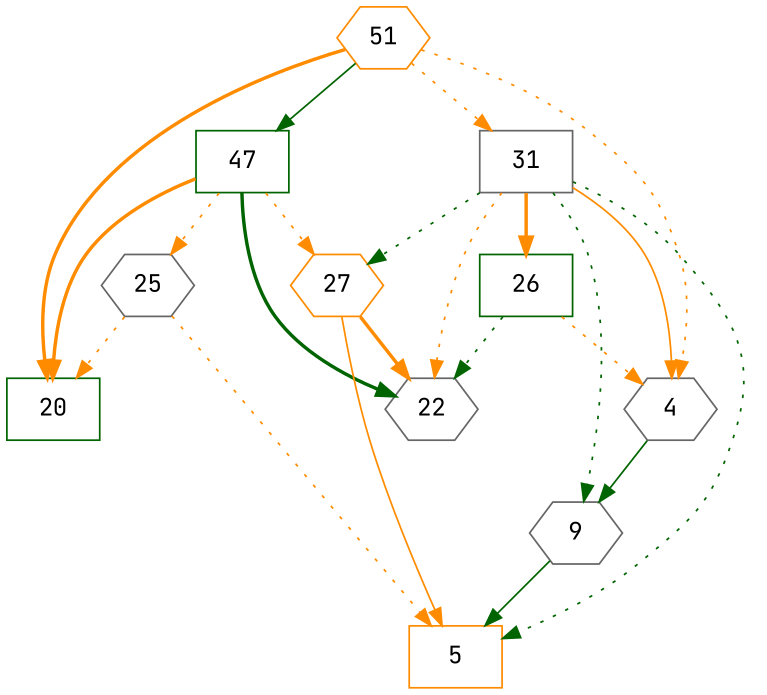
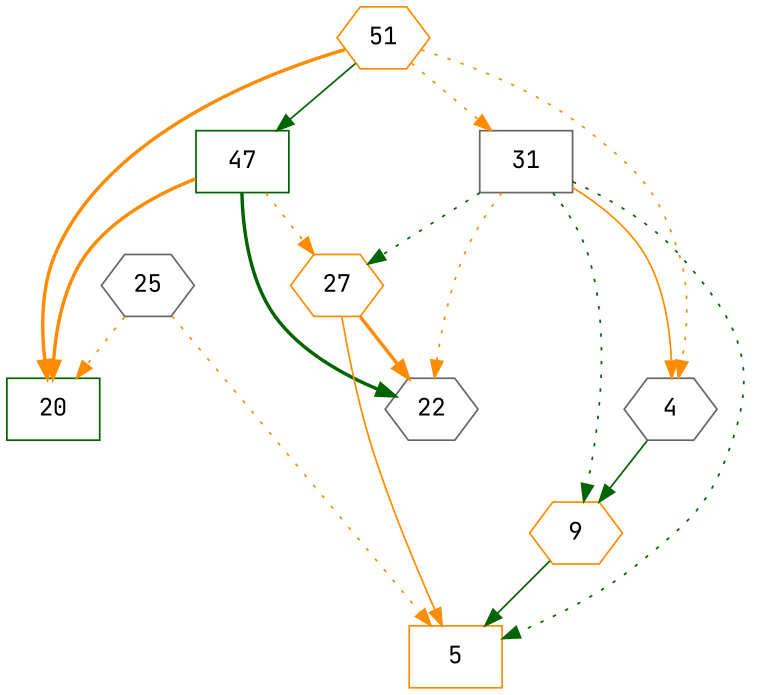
edge "47" -> "25": removed
node "26": removed
node "9": color gray40 -> darkorange
